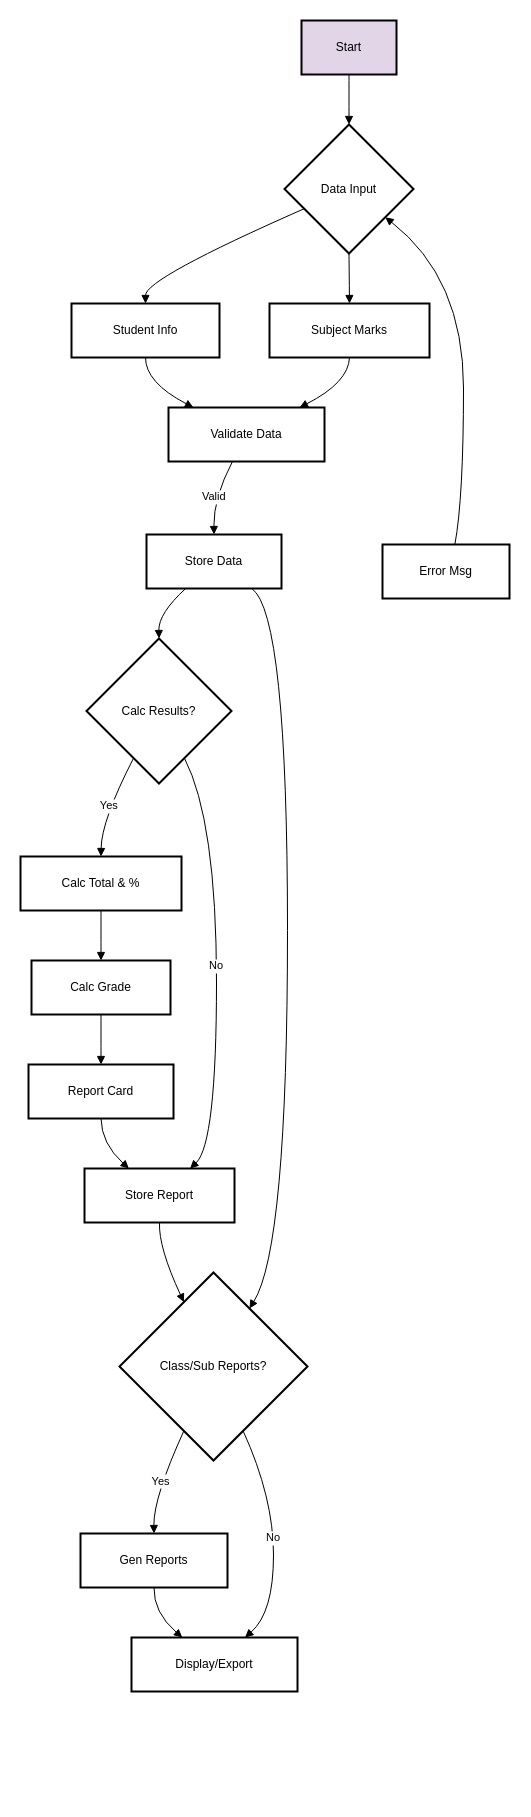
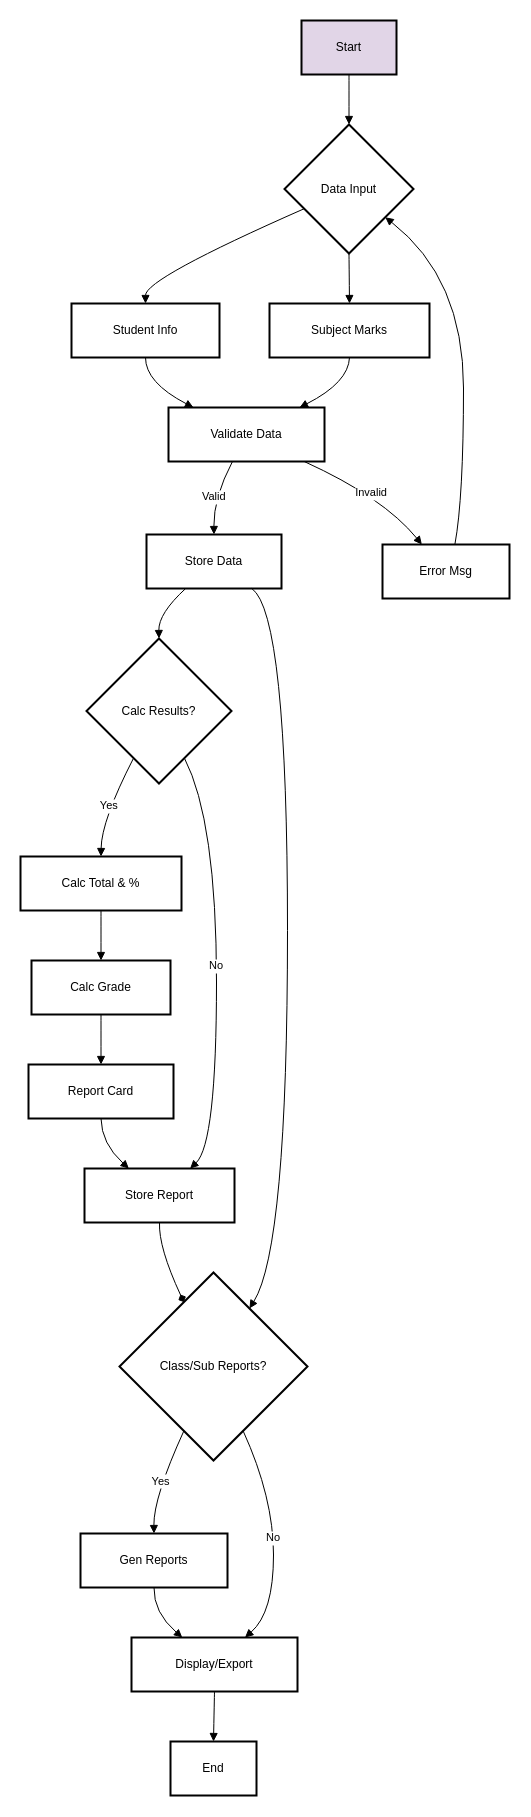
edge "Validate Data" -> "Error Msg": added, label "Invalid"
edge "Store Report" -> "Class/Sub Reports?": arrowhead block -> diamond
edge "Display/Export" -> "End": added
node "End": added
